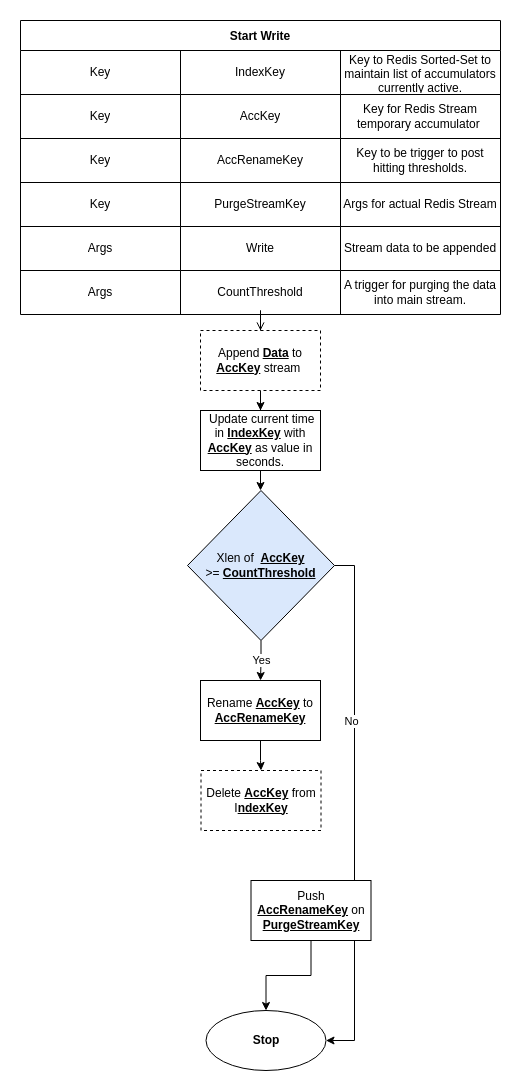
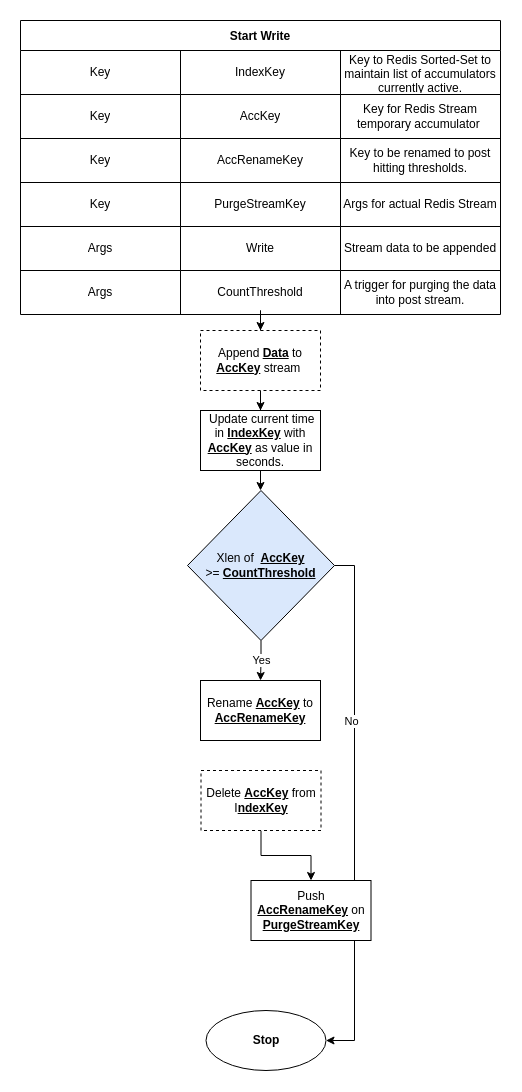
node "Key to be trigger to post hitting thresholds.": label "Key to be trigger to post hitting thresholds." -> "Key to be renamed to post hitting thresholds."
node "A trigger for purging the data into main stream.": label "A trigger for purging the data into main stream." -> "A trigger for purging the data into post stream."
edge "Start Write" -> "Append Data to AccKey stream": arrowhead open -> classic
edge "Rename AccKey to AccRenameKey" -> "Delete AccKey from IndexKey": removed
edge "Delete AccKey from IndexKey" -> "Push AccRenameKey on PurgeStreamKey": added
edge "Push AccRenameKey on PurgeStreamKey" -> "Stop": removed
